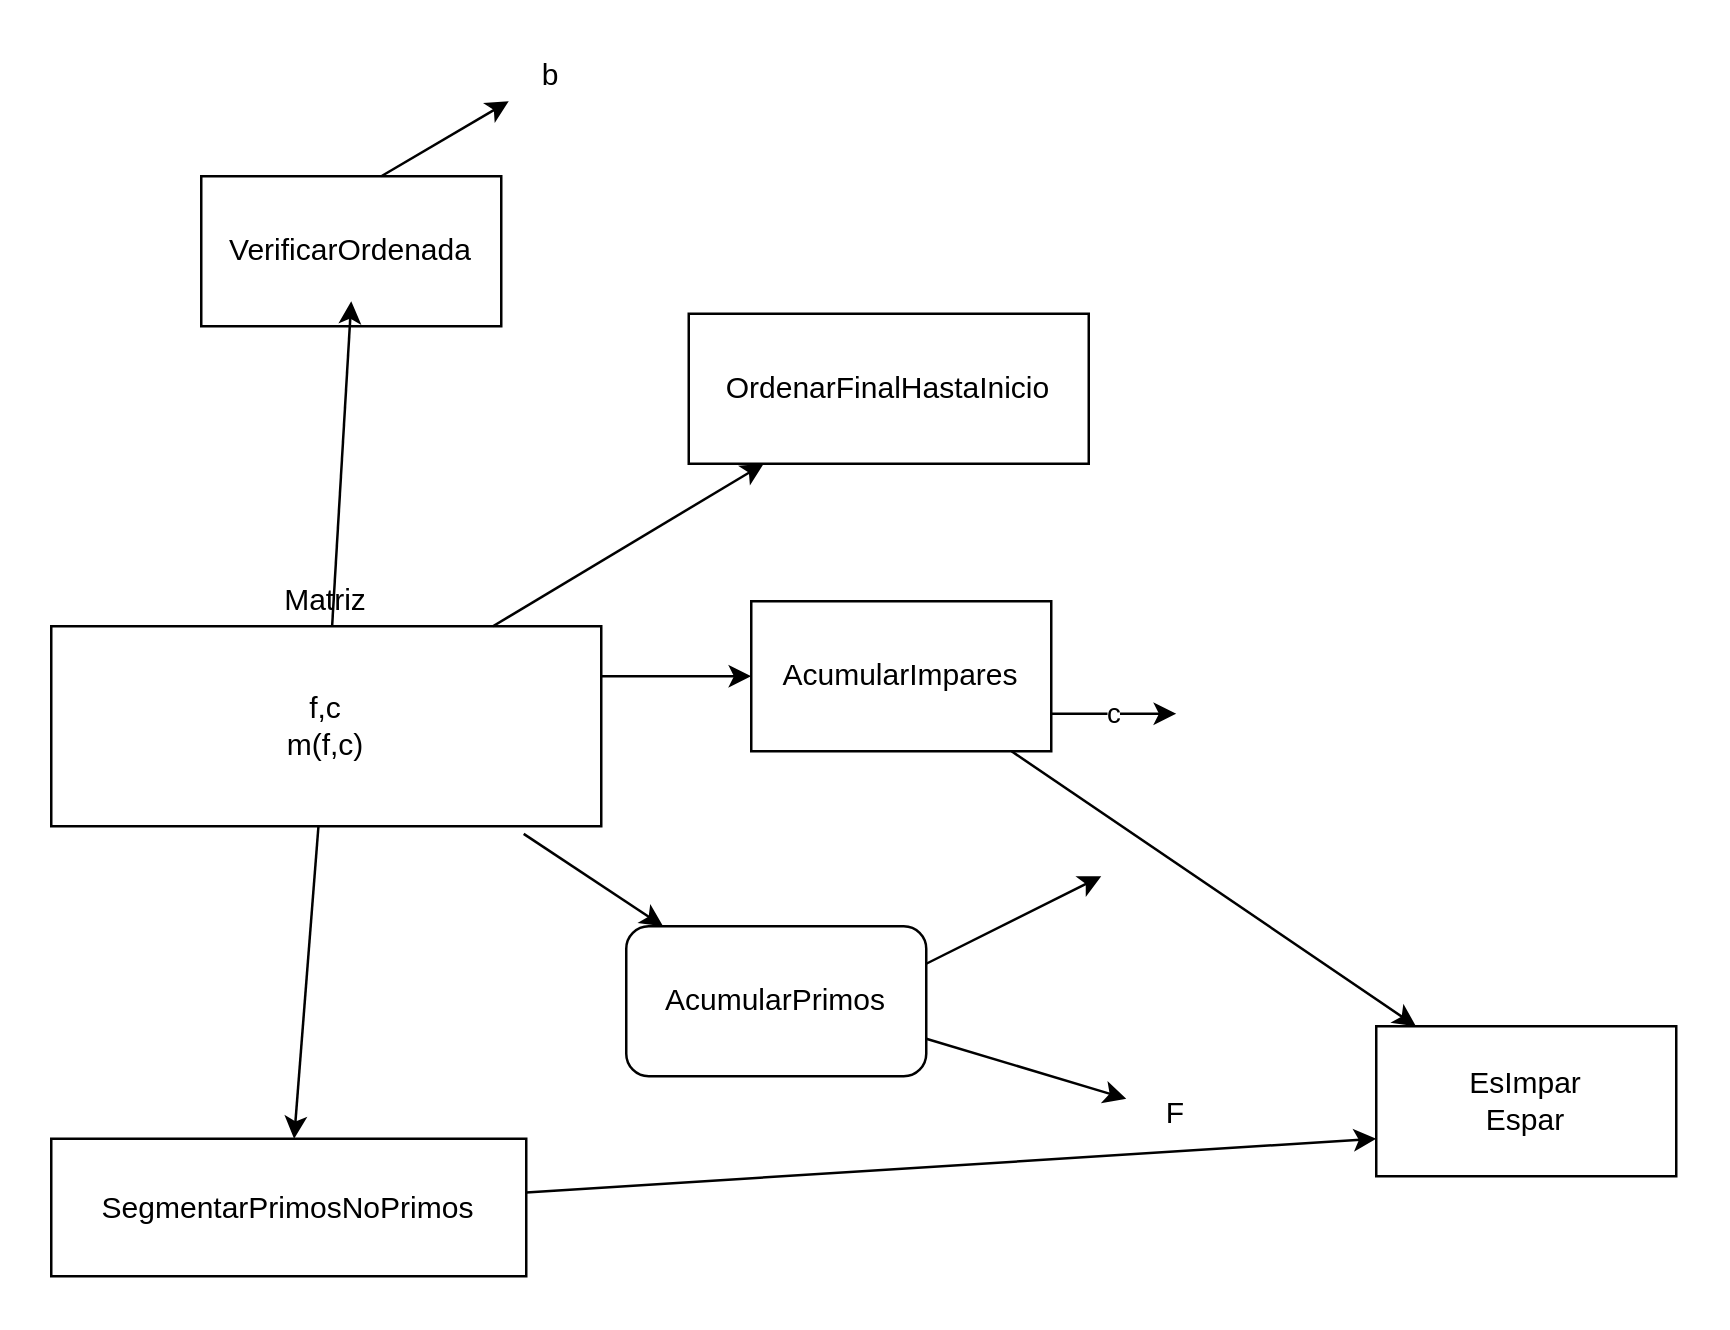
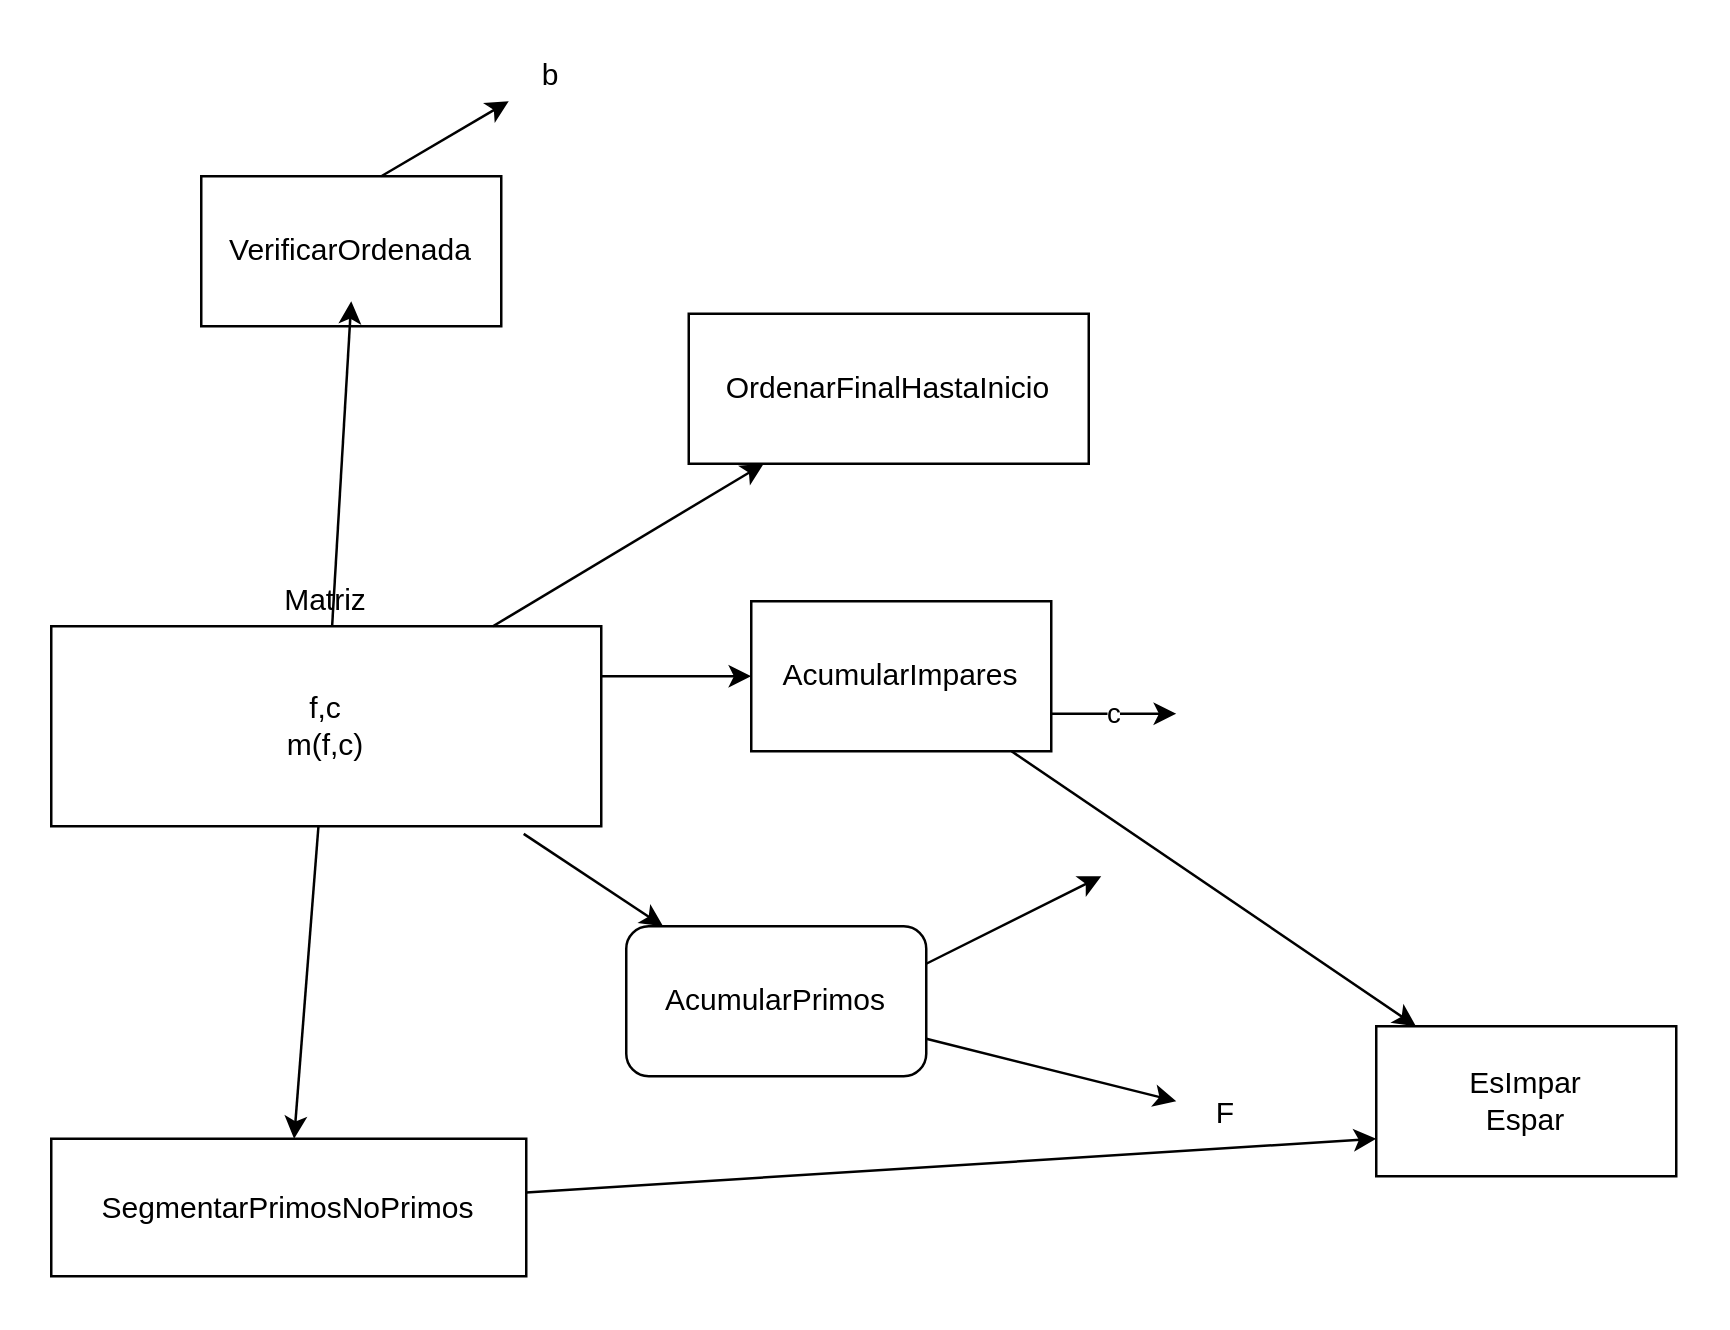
node "F": moved (1176, 1114) -> (1226, 1114)
